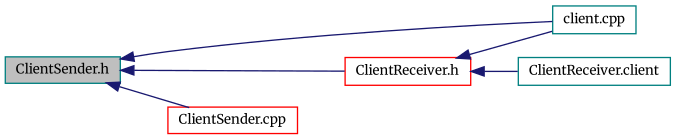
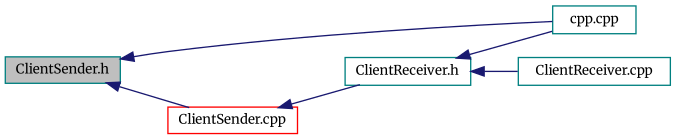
node "client.cpp": label "client.cpp" -> "cpp.cpp"
edge "ClientReceiver.h" -> "ClientSender.h": now "ClientReceiver.h" -> "ClientSender.cpp"
node "ClientReceiver.h": color red -> teal
node "ClientReceiver.client": label "ClientReceiver.client" -> "ClientReceiver.cpp"
